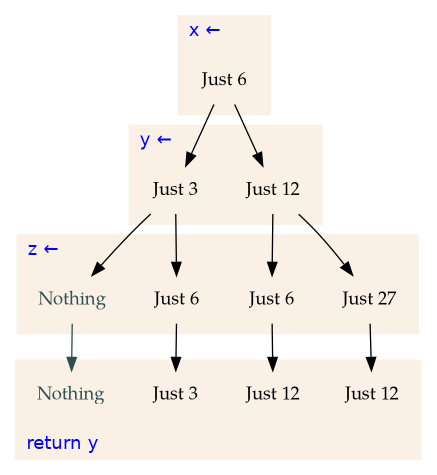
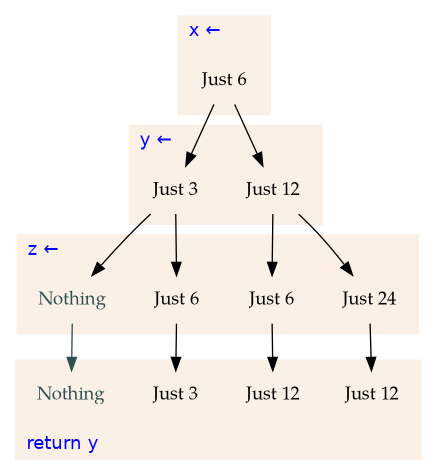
node "Just 27": label "Just 27" -> "Just 24"
